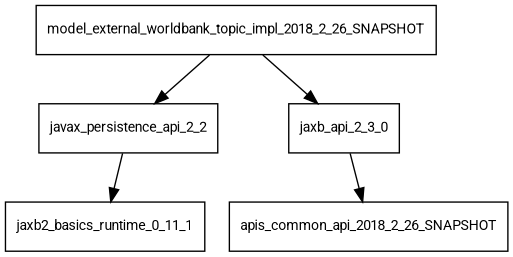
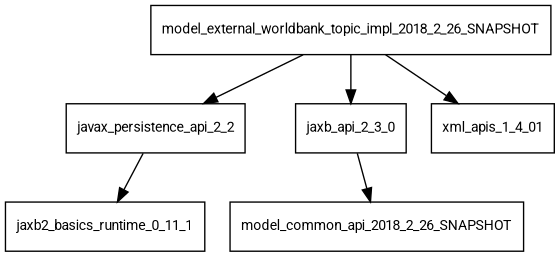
node "xml_apis_1_4_01": added
node "apis_common_api_2018_2_26_SNAPSHOT": label "apis_common_api_2018_2_26_SNAPSHOT" -> "model_common_api_2018_2_26_SNAPSHOT"
